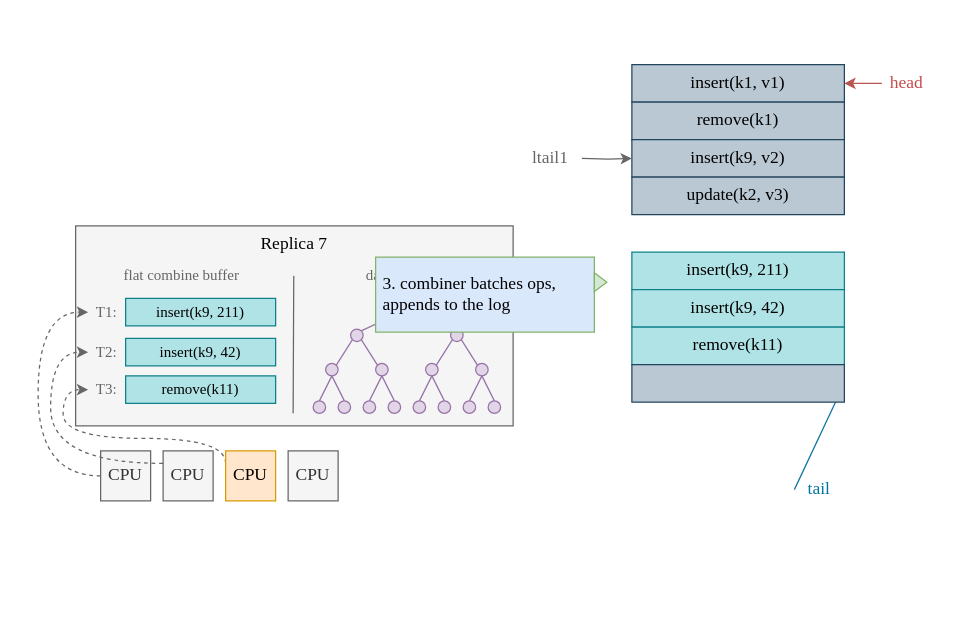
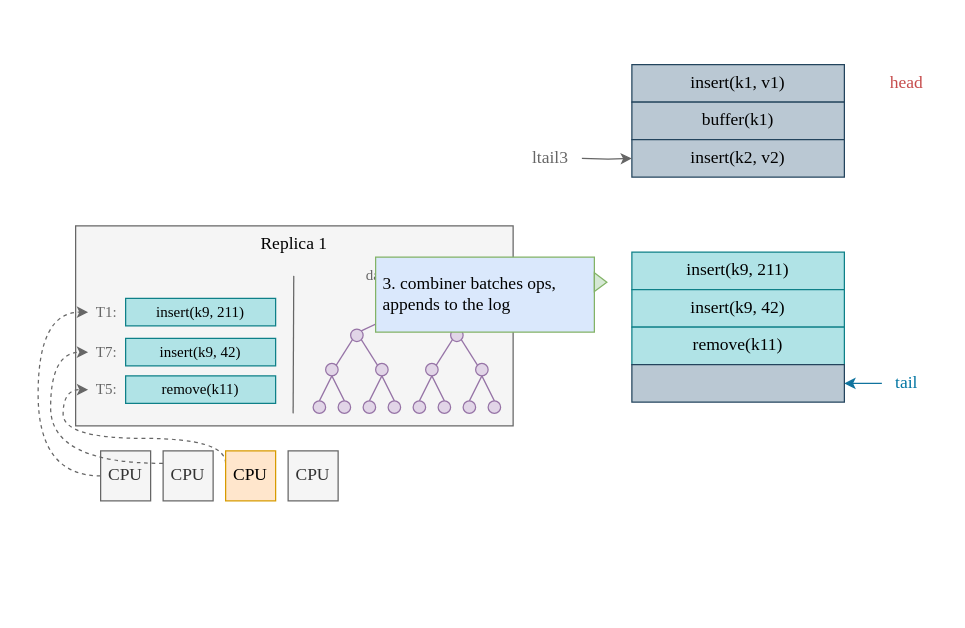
edge "head" -> "insert(k1, v1)": removed
node "remove(k1)": label "remove(k1)" -> "buffer(k1)"
node "ltail1": label "ltail1" -> "ltail3"
node "insert(k9, v2)": label "insert(k9, v2)" -> "insert(k2, v2)"
node "update(k2, v3)": removed
node "Replica 7": label "Replica 7" -> "Replica 1"
node "flat combine buffer": removed
node "T2:": label "T2:" -> "T7:"
node "T3:": label "T3:" -> "T5:"
node "tail": moved (819, 489) -> (907, 383)
